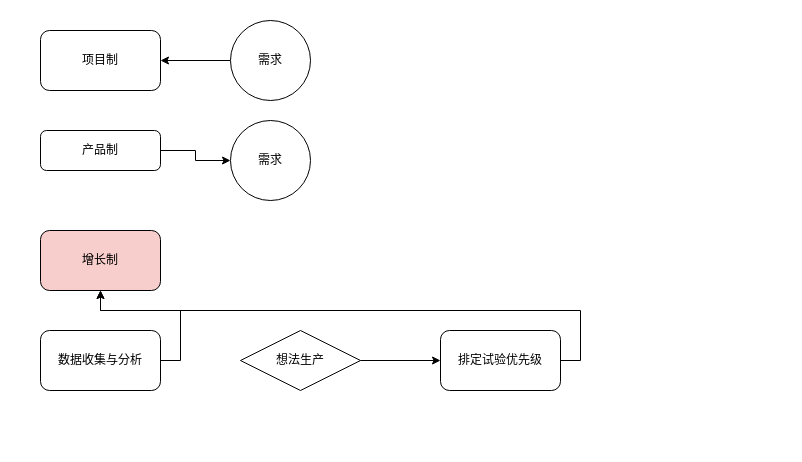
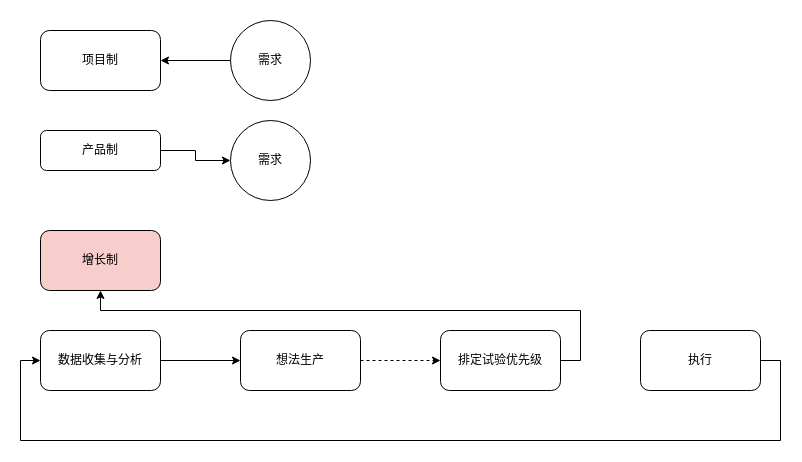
edge "数据收集与分析" -> "增长制": now "数据收集与分析" -> "想法生产"
node "想法生产": shape diamond -> rounded rectangle
edge "想法生产" -> "排定试验优先级": style solid -> dashed
node "执行": added
edge "执行" -> "数据收集与分析": added
